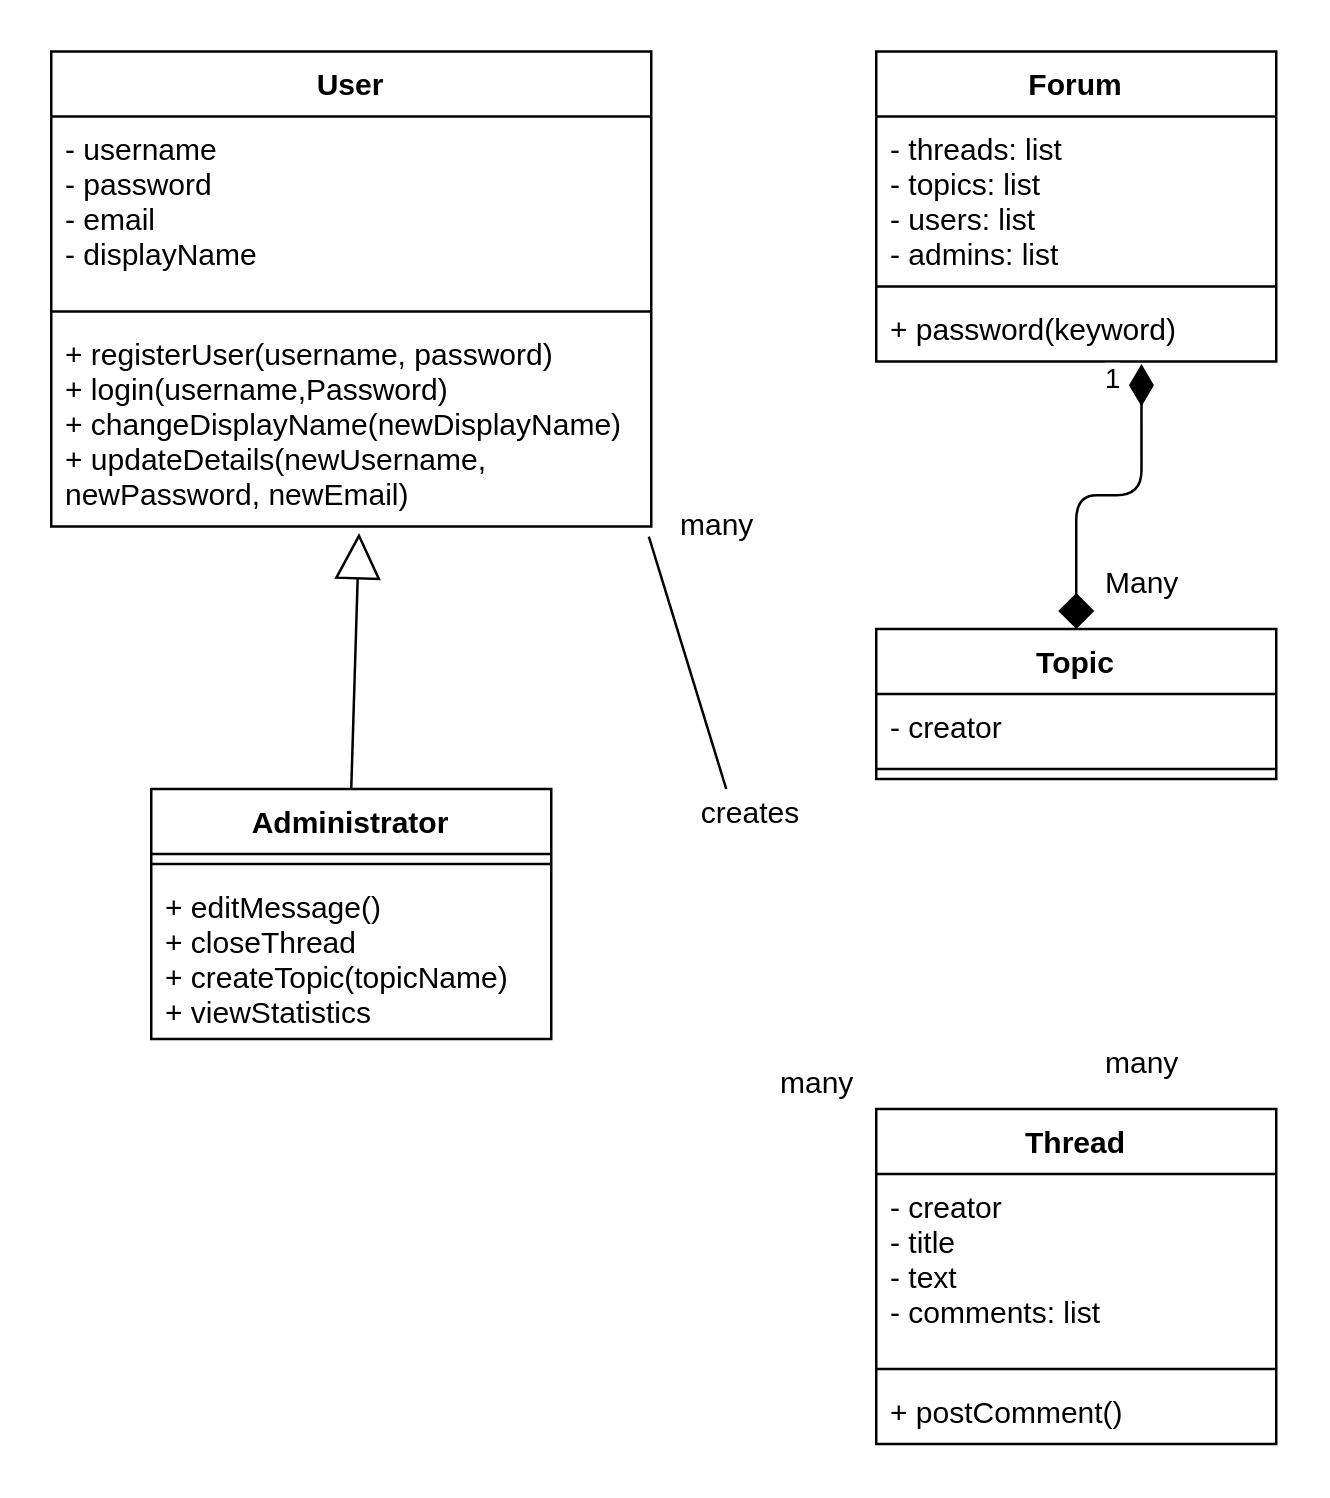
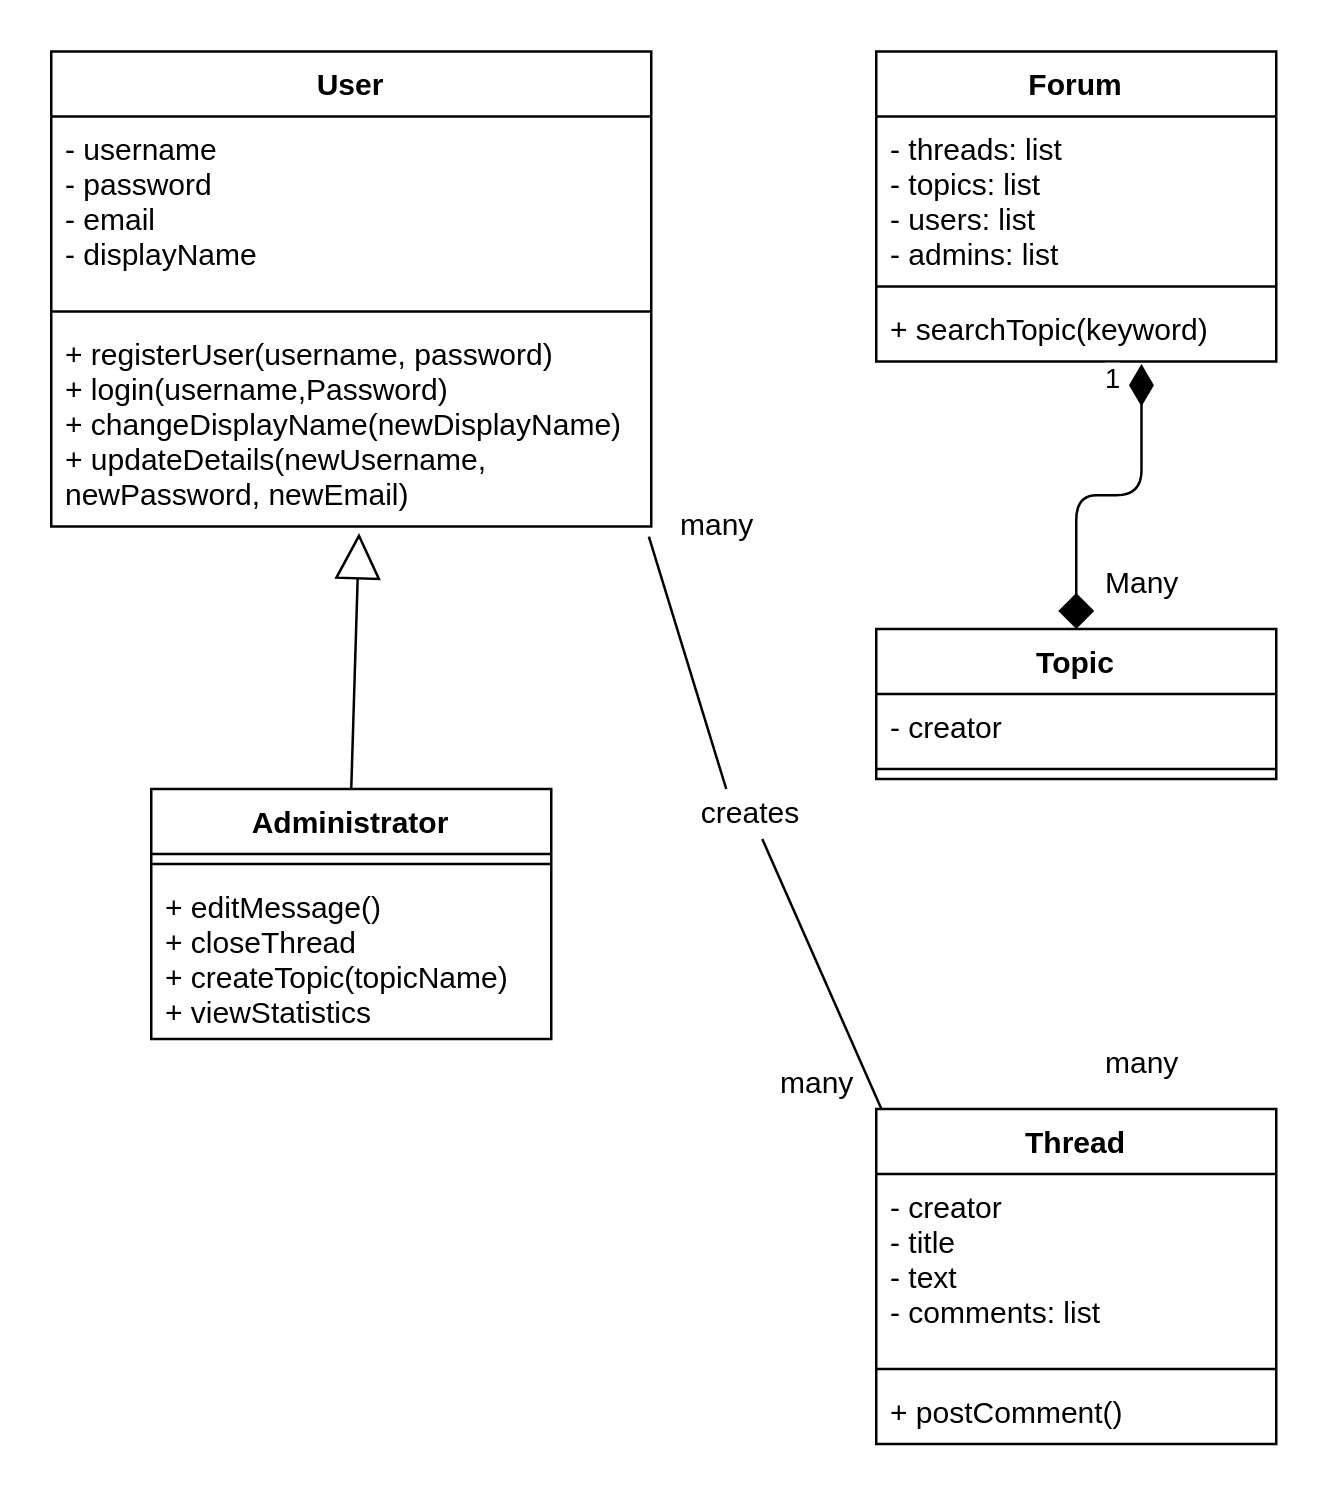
node "+ password(keyword)": label "+ password(keyword)" -> "+ searchTopic(keyword)"
edge "creates" -- "Thread": added
